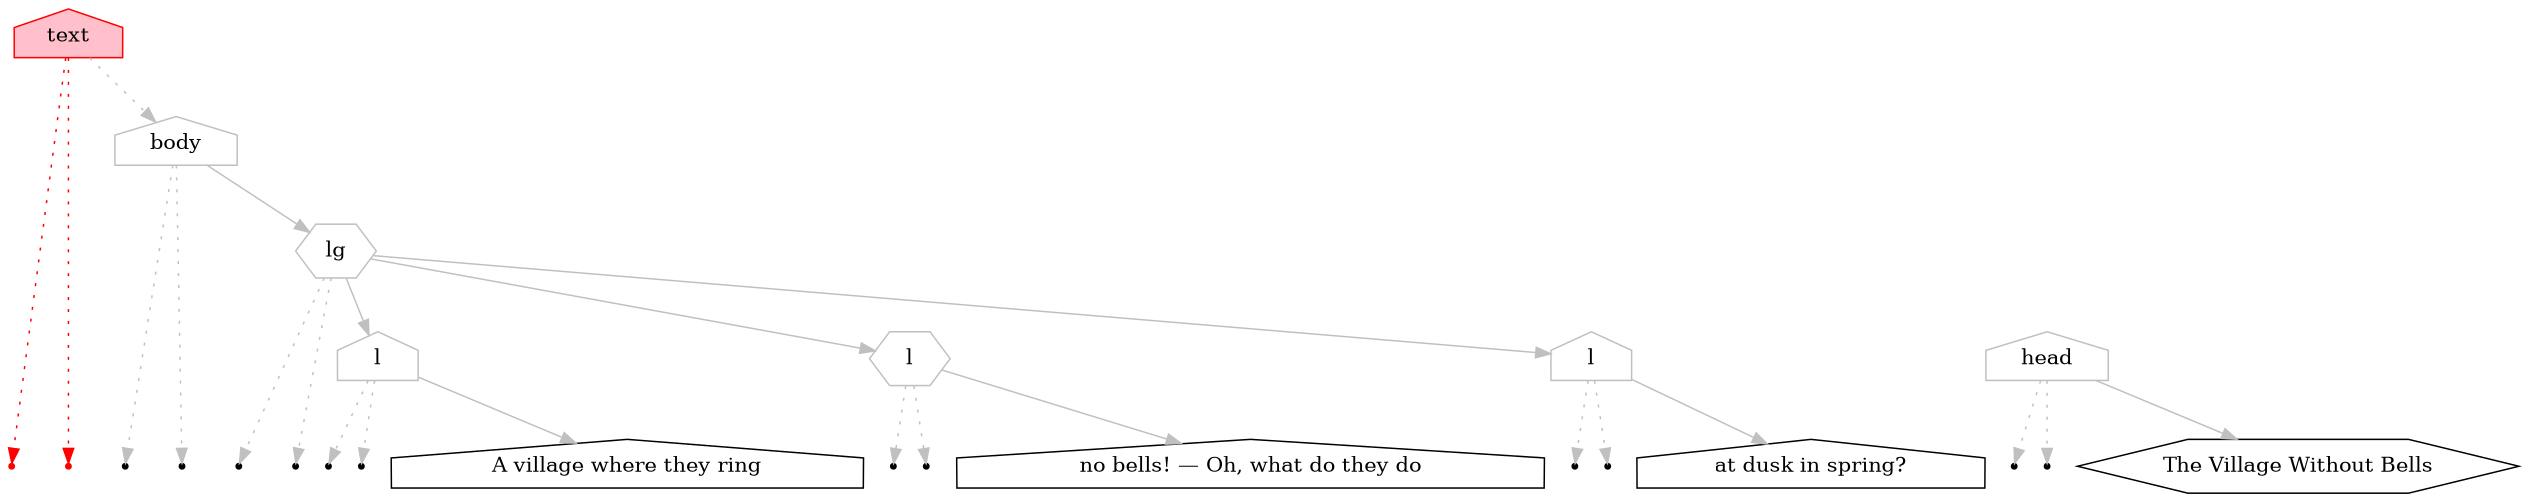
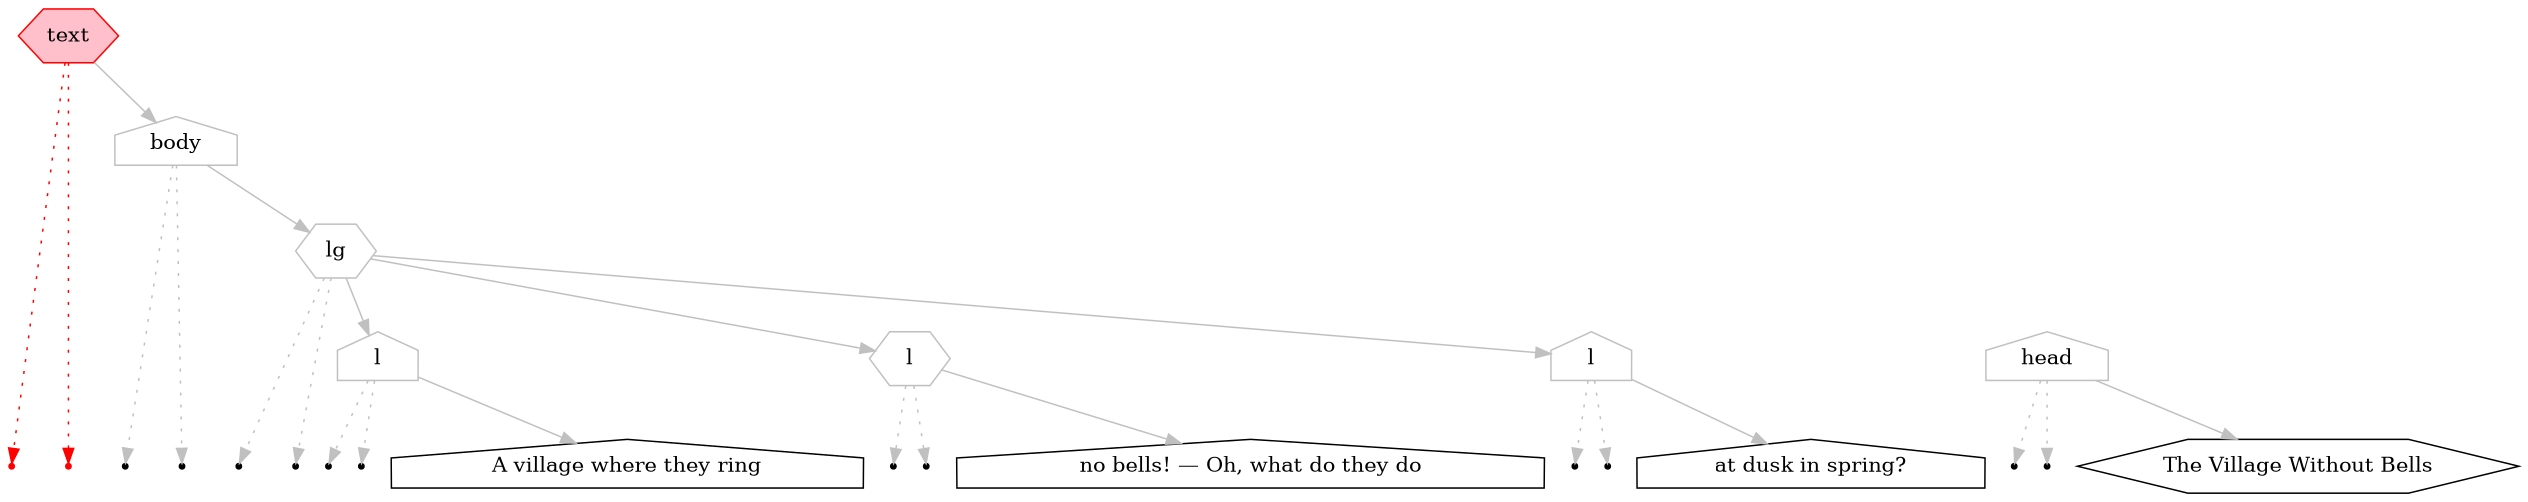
node "text": shape house -> hexagon
edge "text" -> "body": style dotted -> solid
